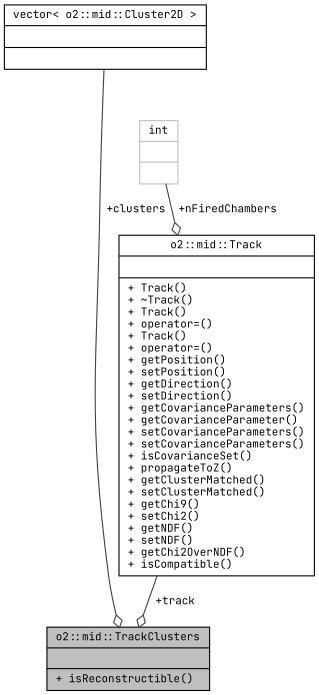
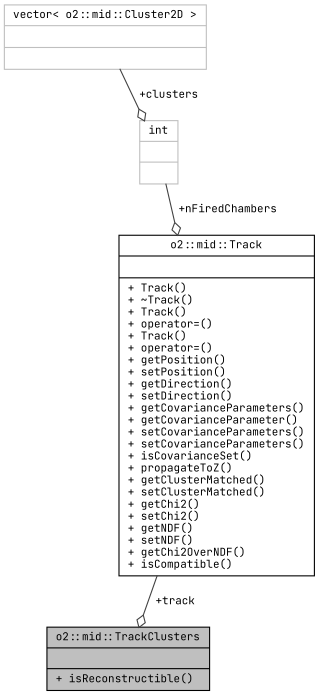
node "vector< o2::mid::Cluster2D >": color black -> grey75
edge "vector< o2::mid::Cluster2D >" -> "o2::mid::TrackClusters": now "vector< o2::mid::Cluster2D >" -> "int"
node "o2::mid::Track": text "+ getChi9()" -> "+ getChi2()"
